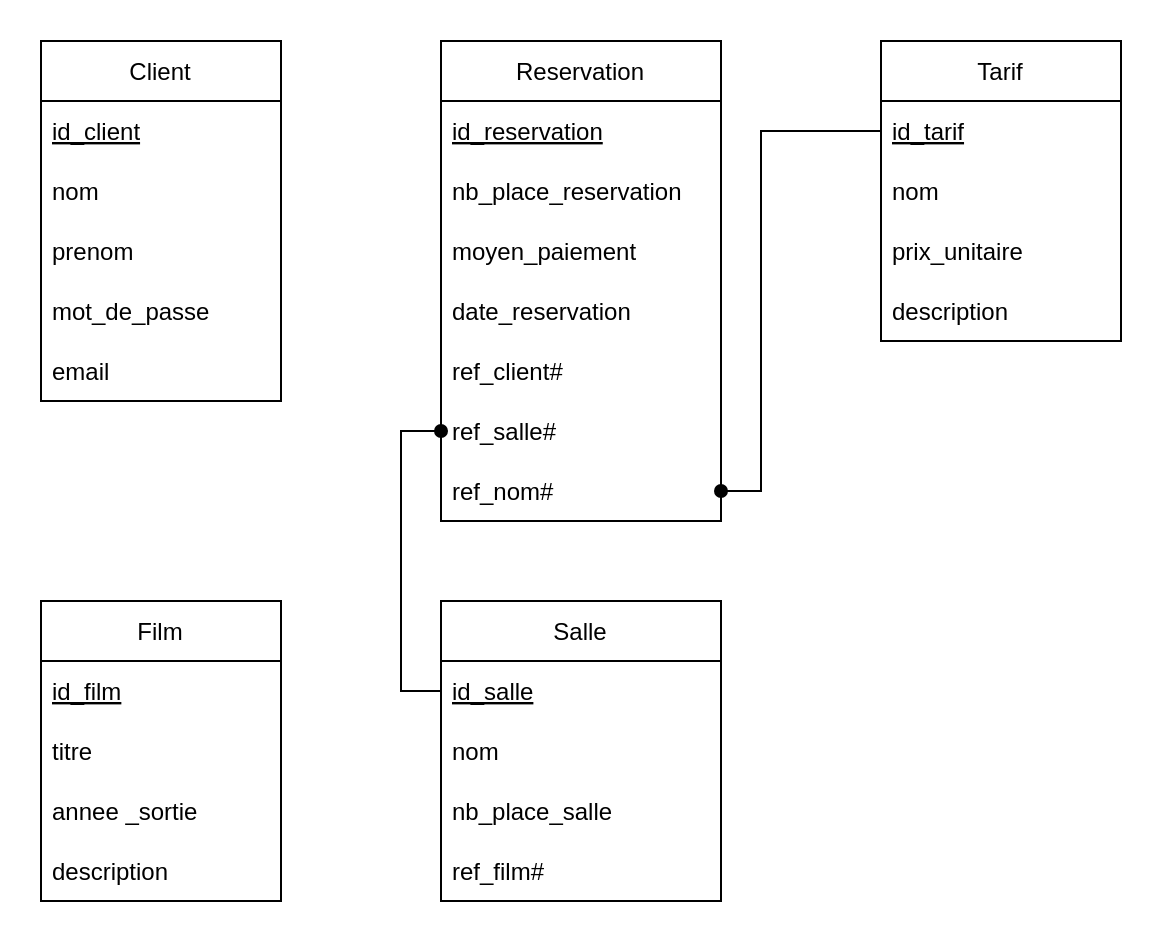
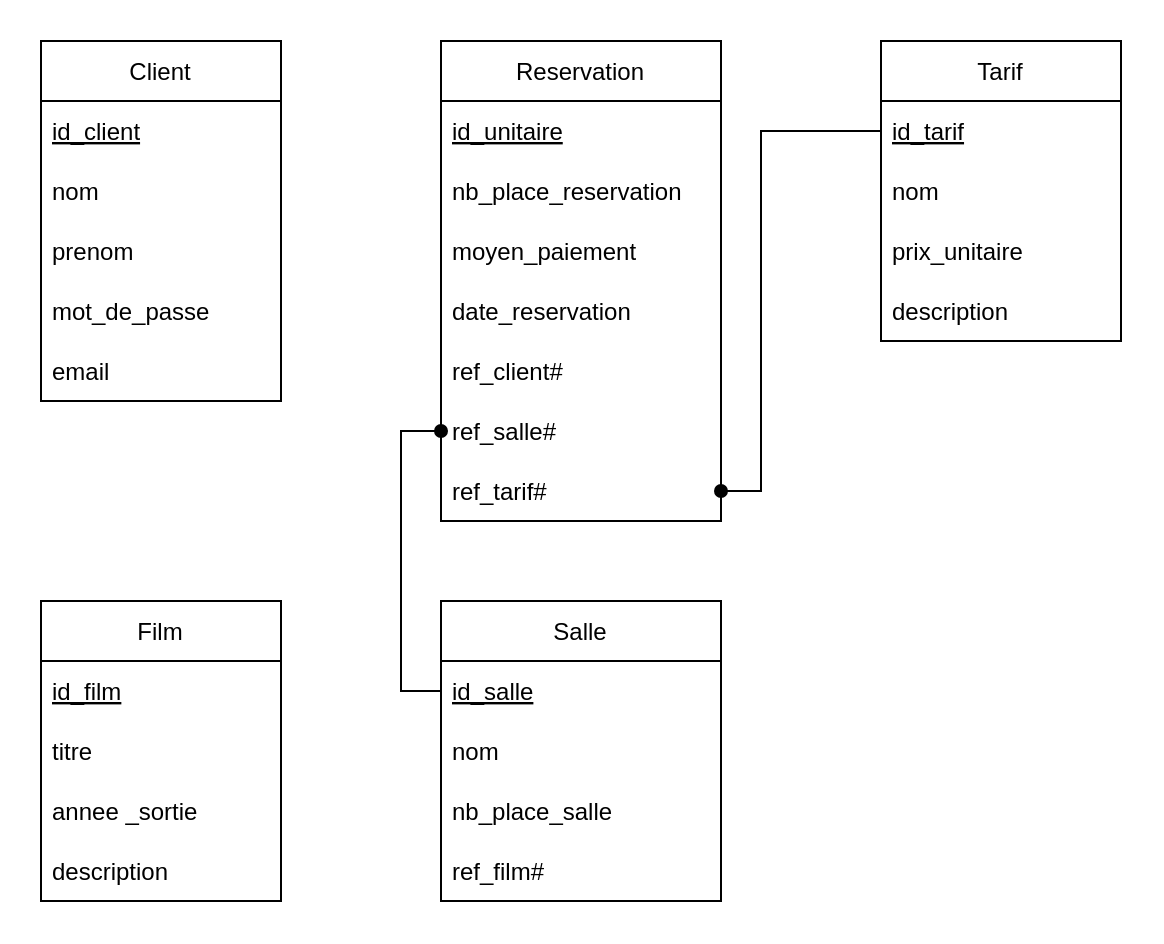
node "id_reservation": label "id_reservation" -> "id_unitaire"
node "ref_nom#": label "ref_nom#" -> "ref_tarif#"
